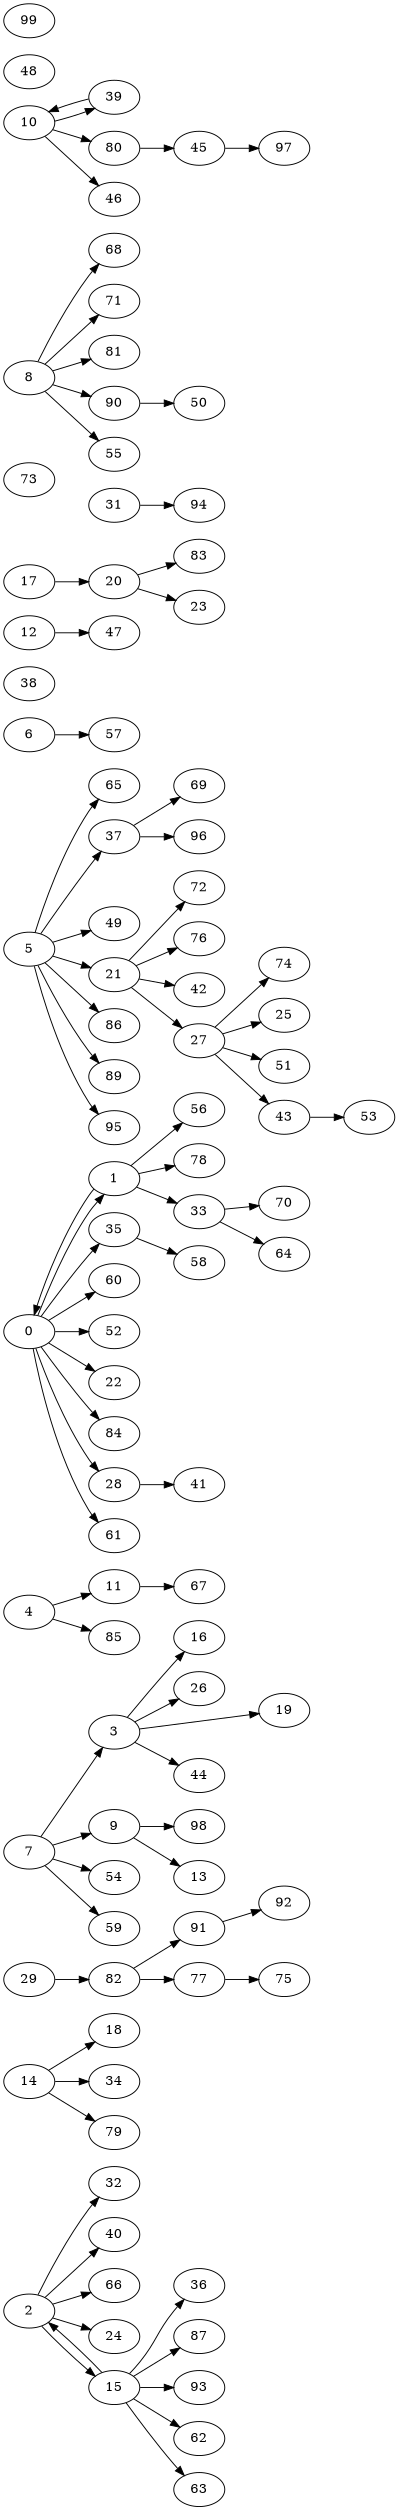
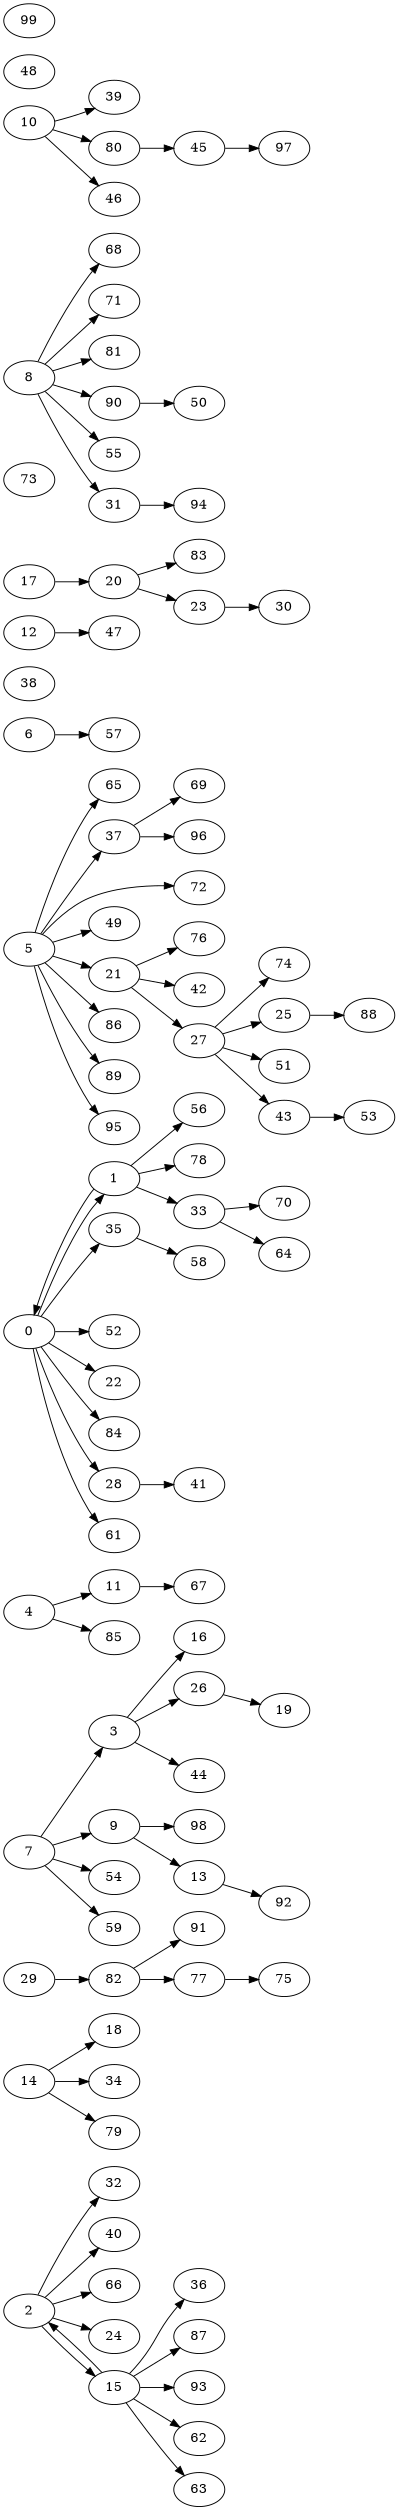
edge "39" -> "10": removed
edge "8" -> "31": added
node "30": added
edge "21" -> "72": now "5" -> "72"
node "88": added
node "60": removed
edge "3" -> "19": now "26" -> "19"
edge "91" -> "92": now "13" -> "92"
